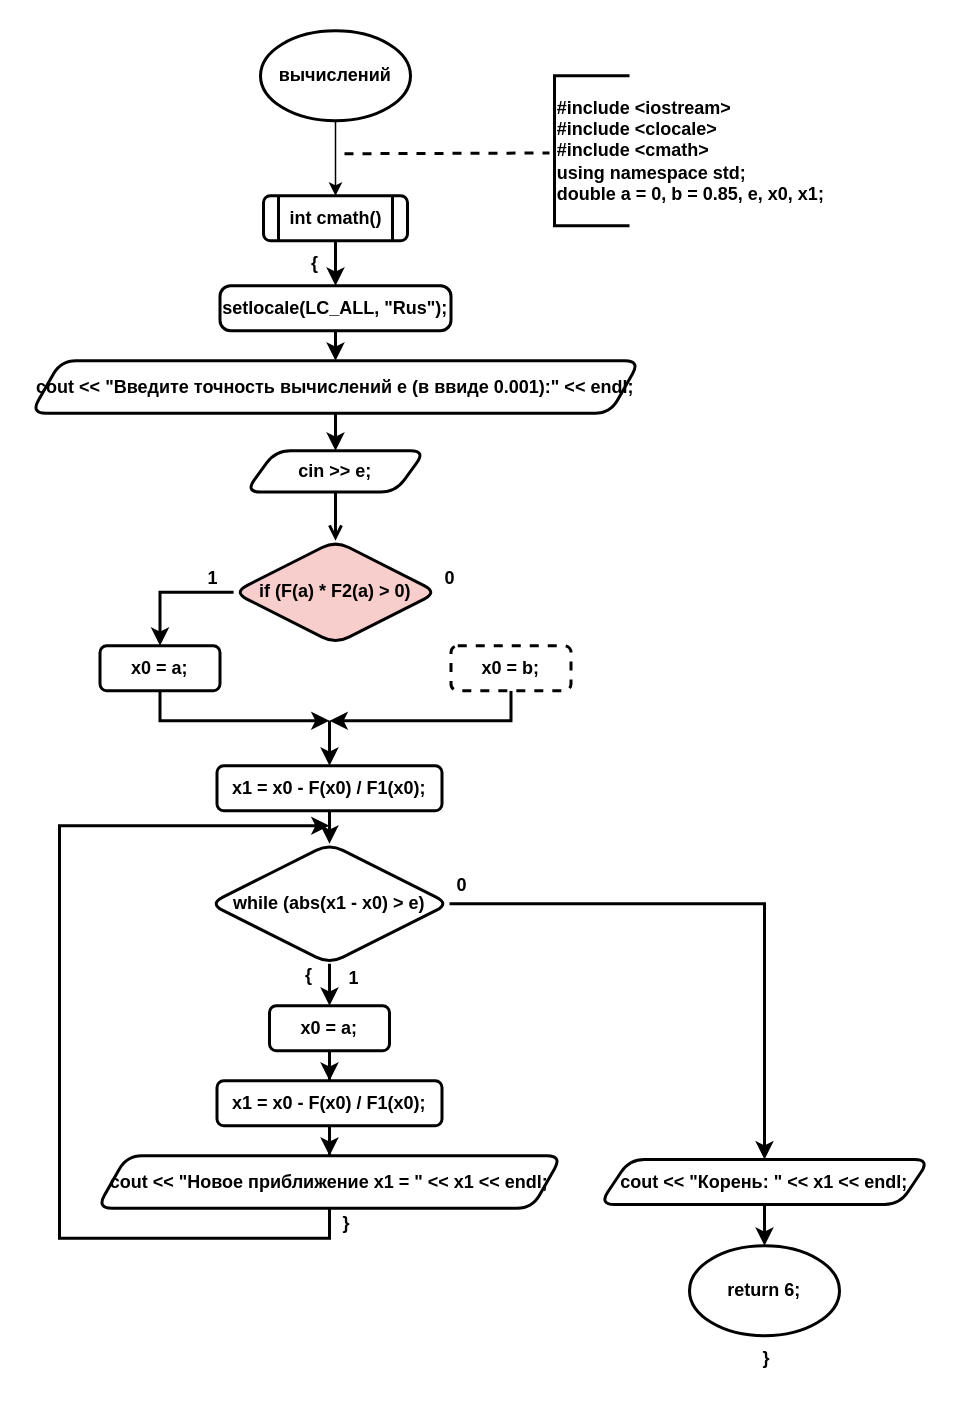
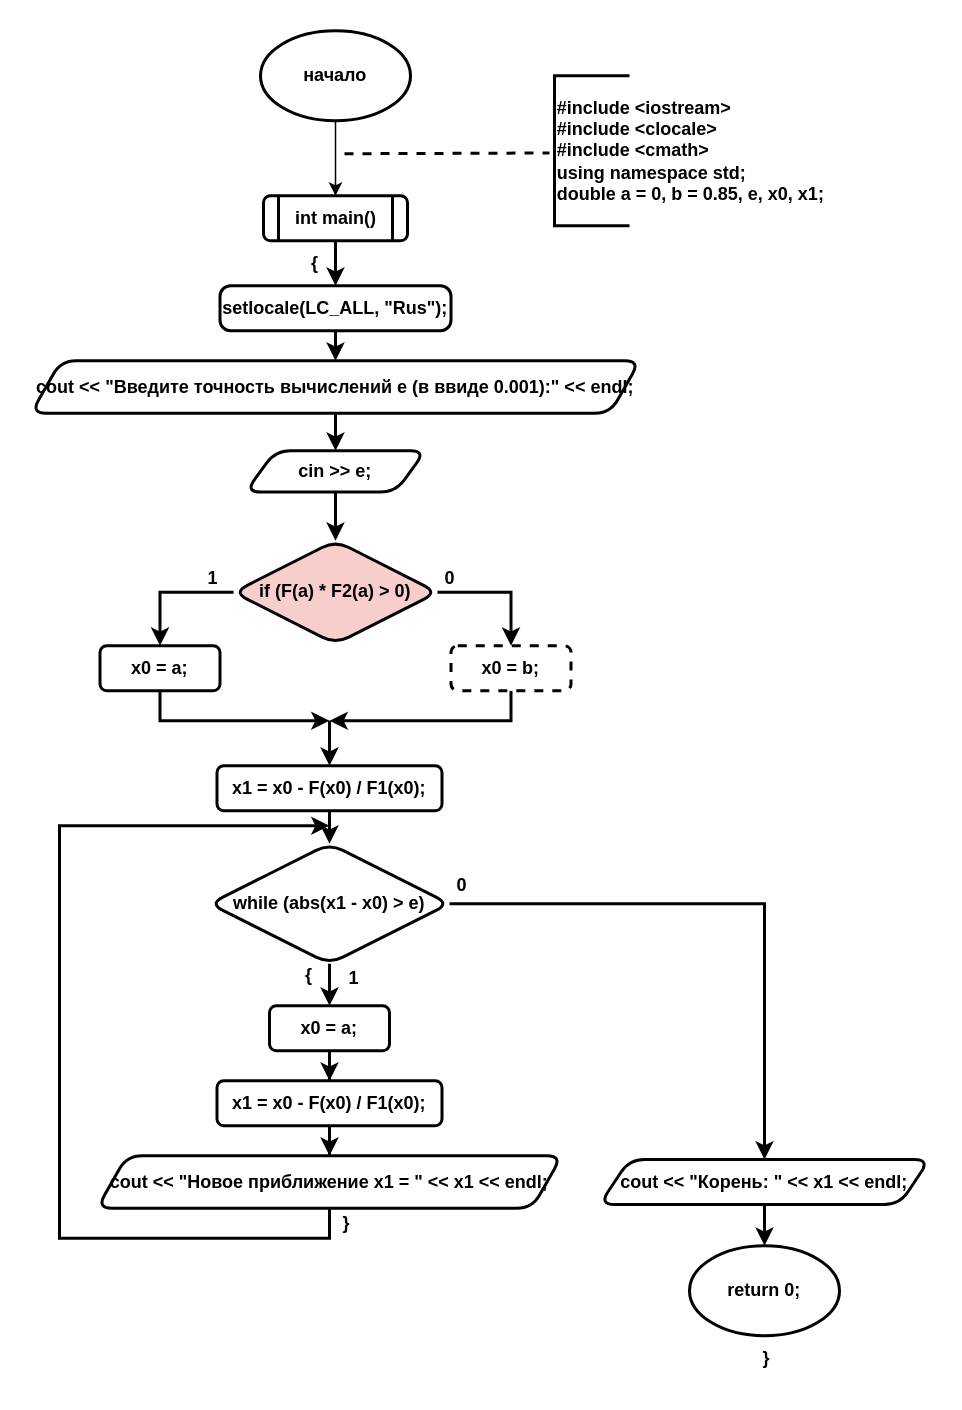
node "вычислений": label "вычислений" -> "начало"
node "int cmath()": label "int cmath()" -> "int main()"
edge "cin >> e;" -> "if (F(a) * F2(a) > 0)": arrowhead open -> classic
edge "if (F(a) * F2(a) > 0)" -> "x0 = b;": added
node "return 6;": label "return 6;" -> "return 0;"
